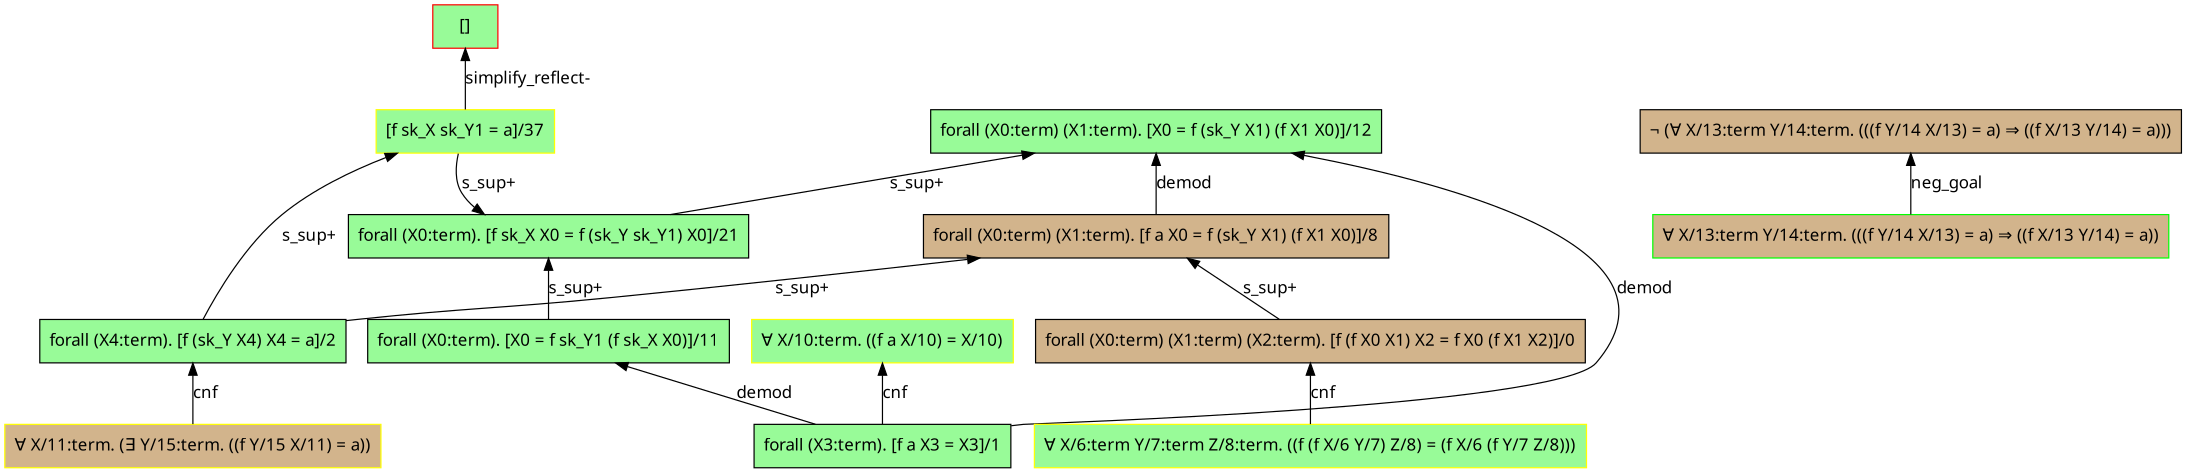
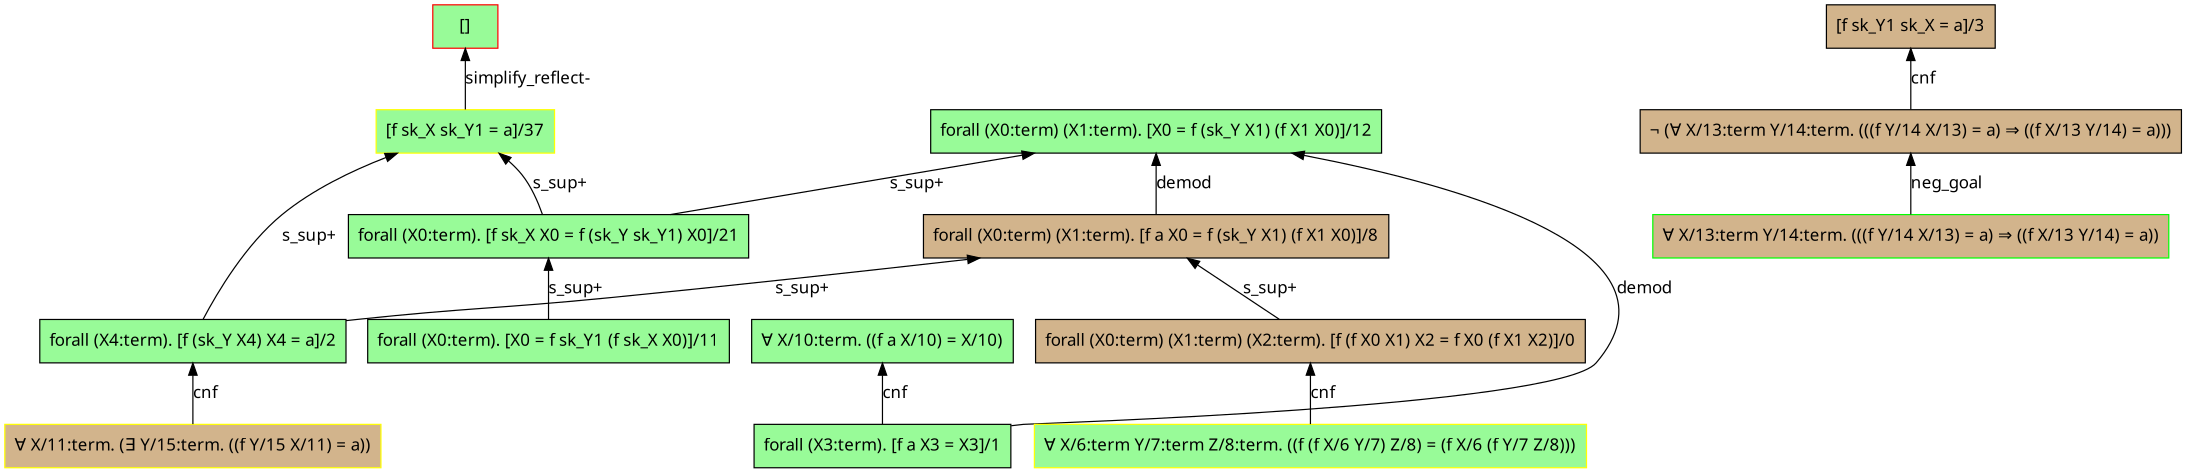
node "[f sk_Y1 sk_X = a]/3": added
edge "[f sk_X sk_Y1 = a]/37" -> "forall (X0:term). [f sk_X X0 = f (sk_Y sk_Y1) X0]/21": reversed
node "∀ X/10:term. ((f a X/10) = X/10)": color yellow -> black
edge "forall (X3:term). [f a X3 = X3]/1" -> "forall (X0:term). [X0 = f sk_Y1 (f sk_X X0)]/11": removed, label "demod"
